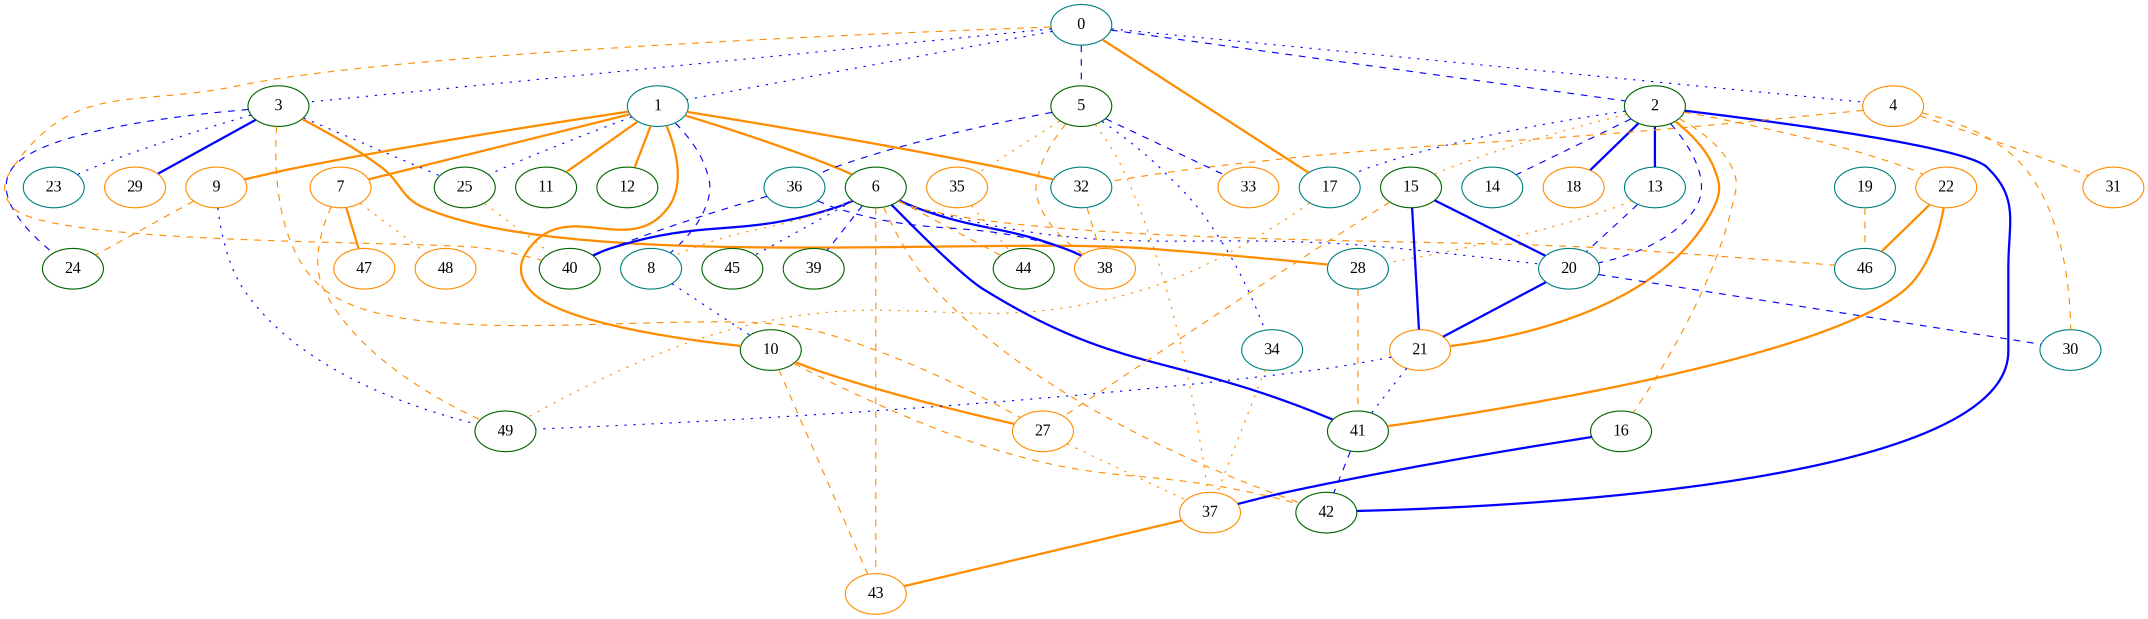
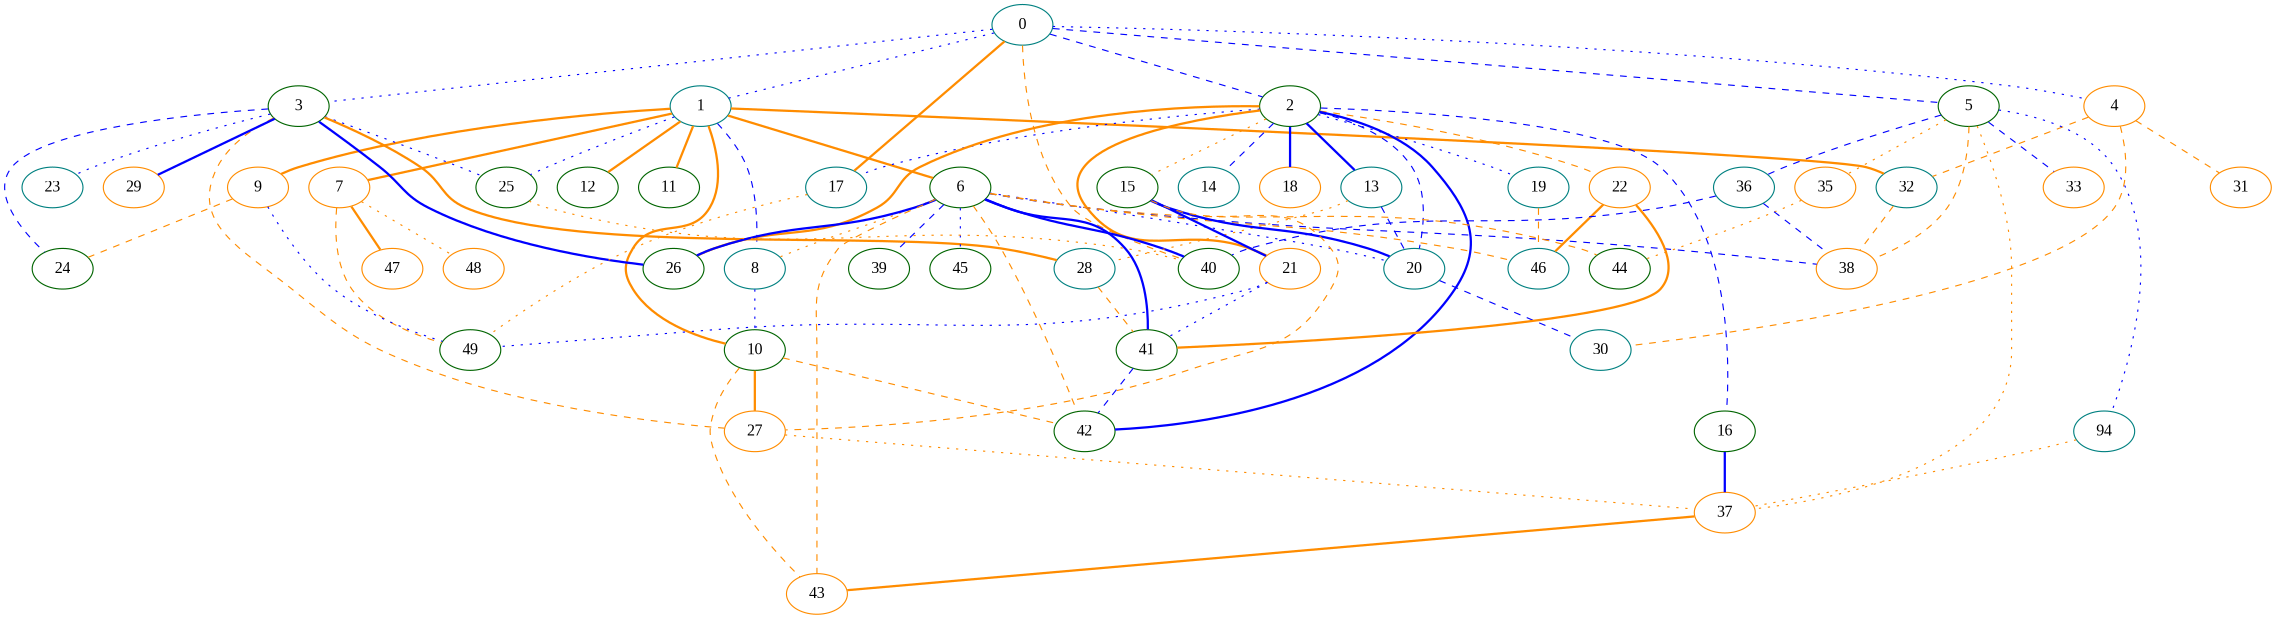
edge "2" -- "19": added
edge "6" -- "38": style bold -> dashed
node "26": added
edge "2" -- "16": color darkorange -> blue
edge "20" -- "21": removed
node "34": label "34" -> "94"
